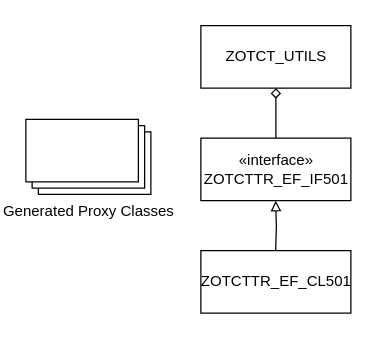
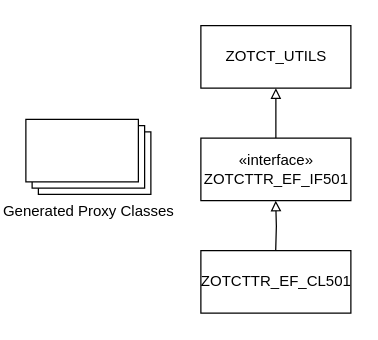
edge "«interface» ZOTCTTR_EF_IF501" -> "ZOTCT_UTILS": arrowhead diamond -> block
